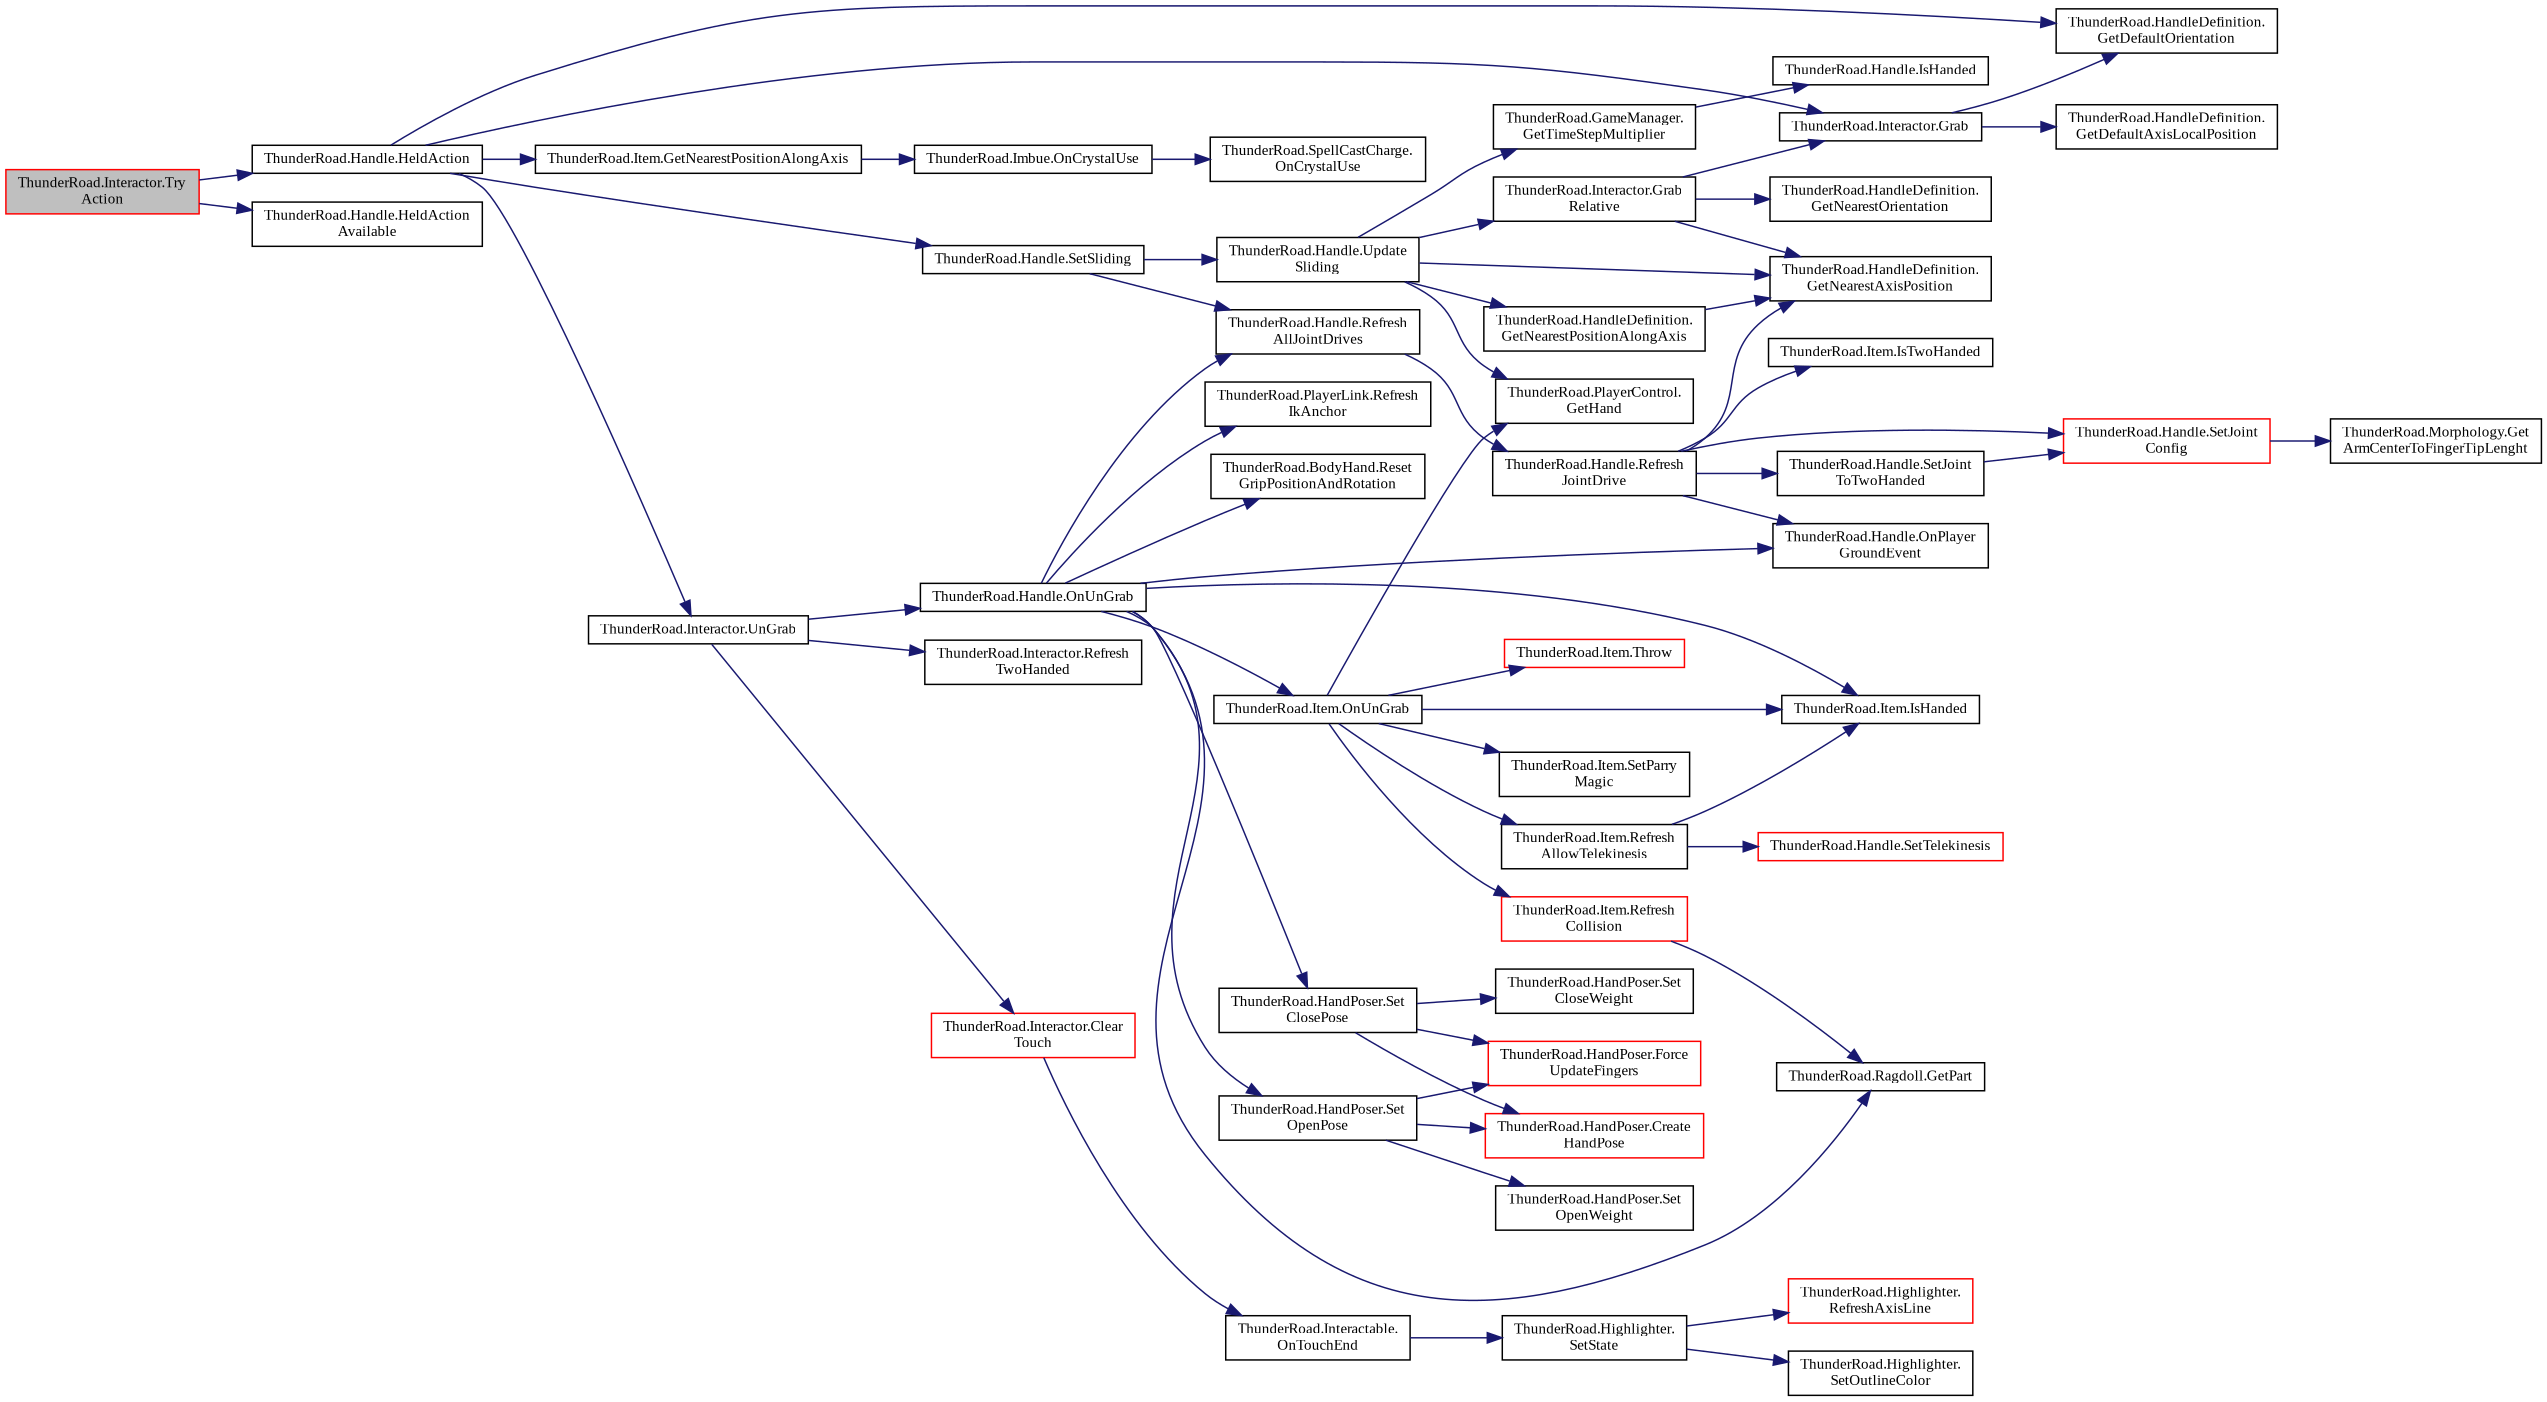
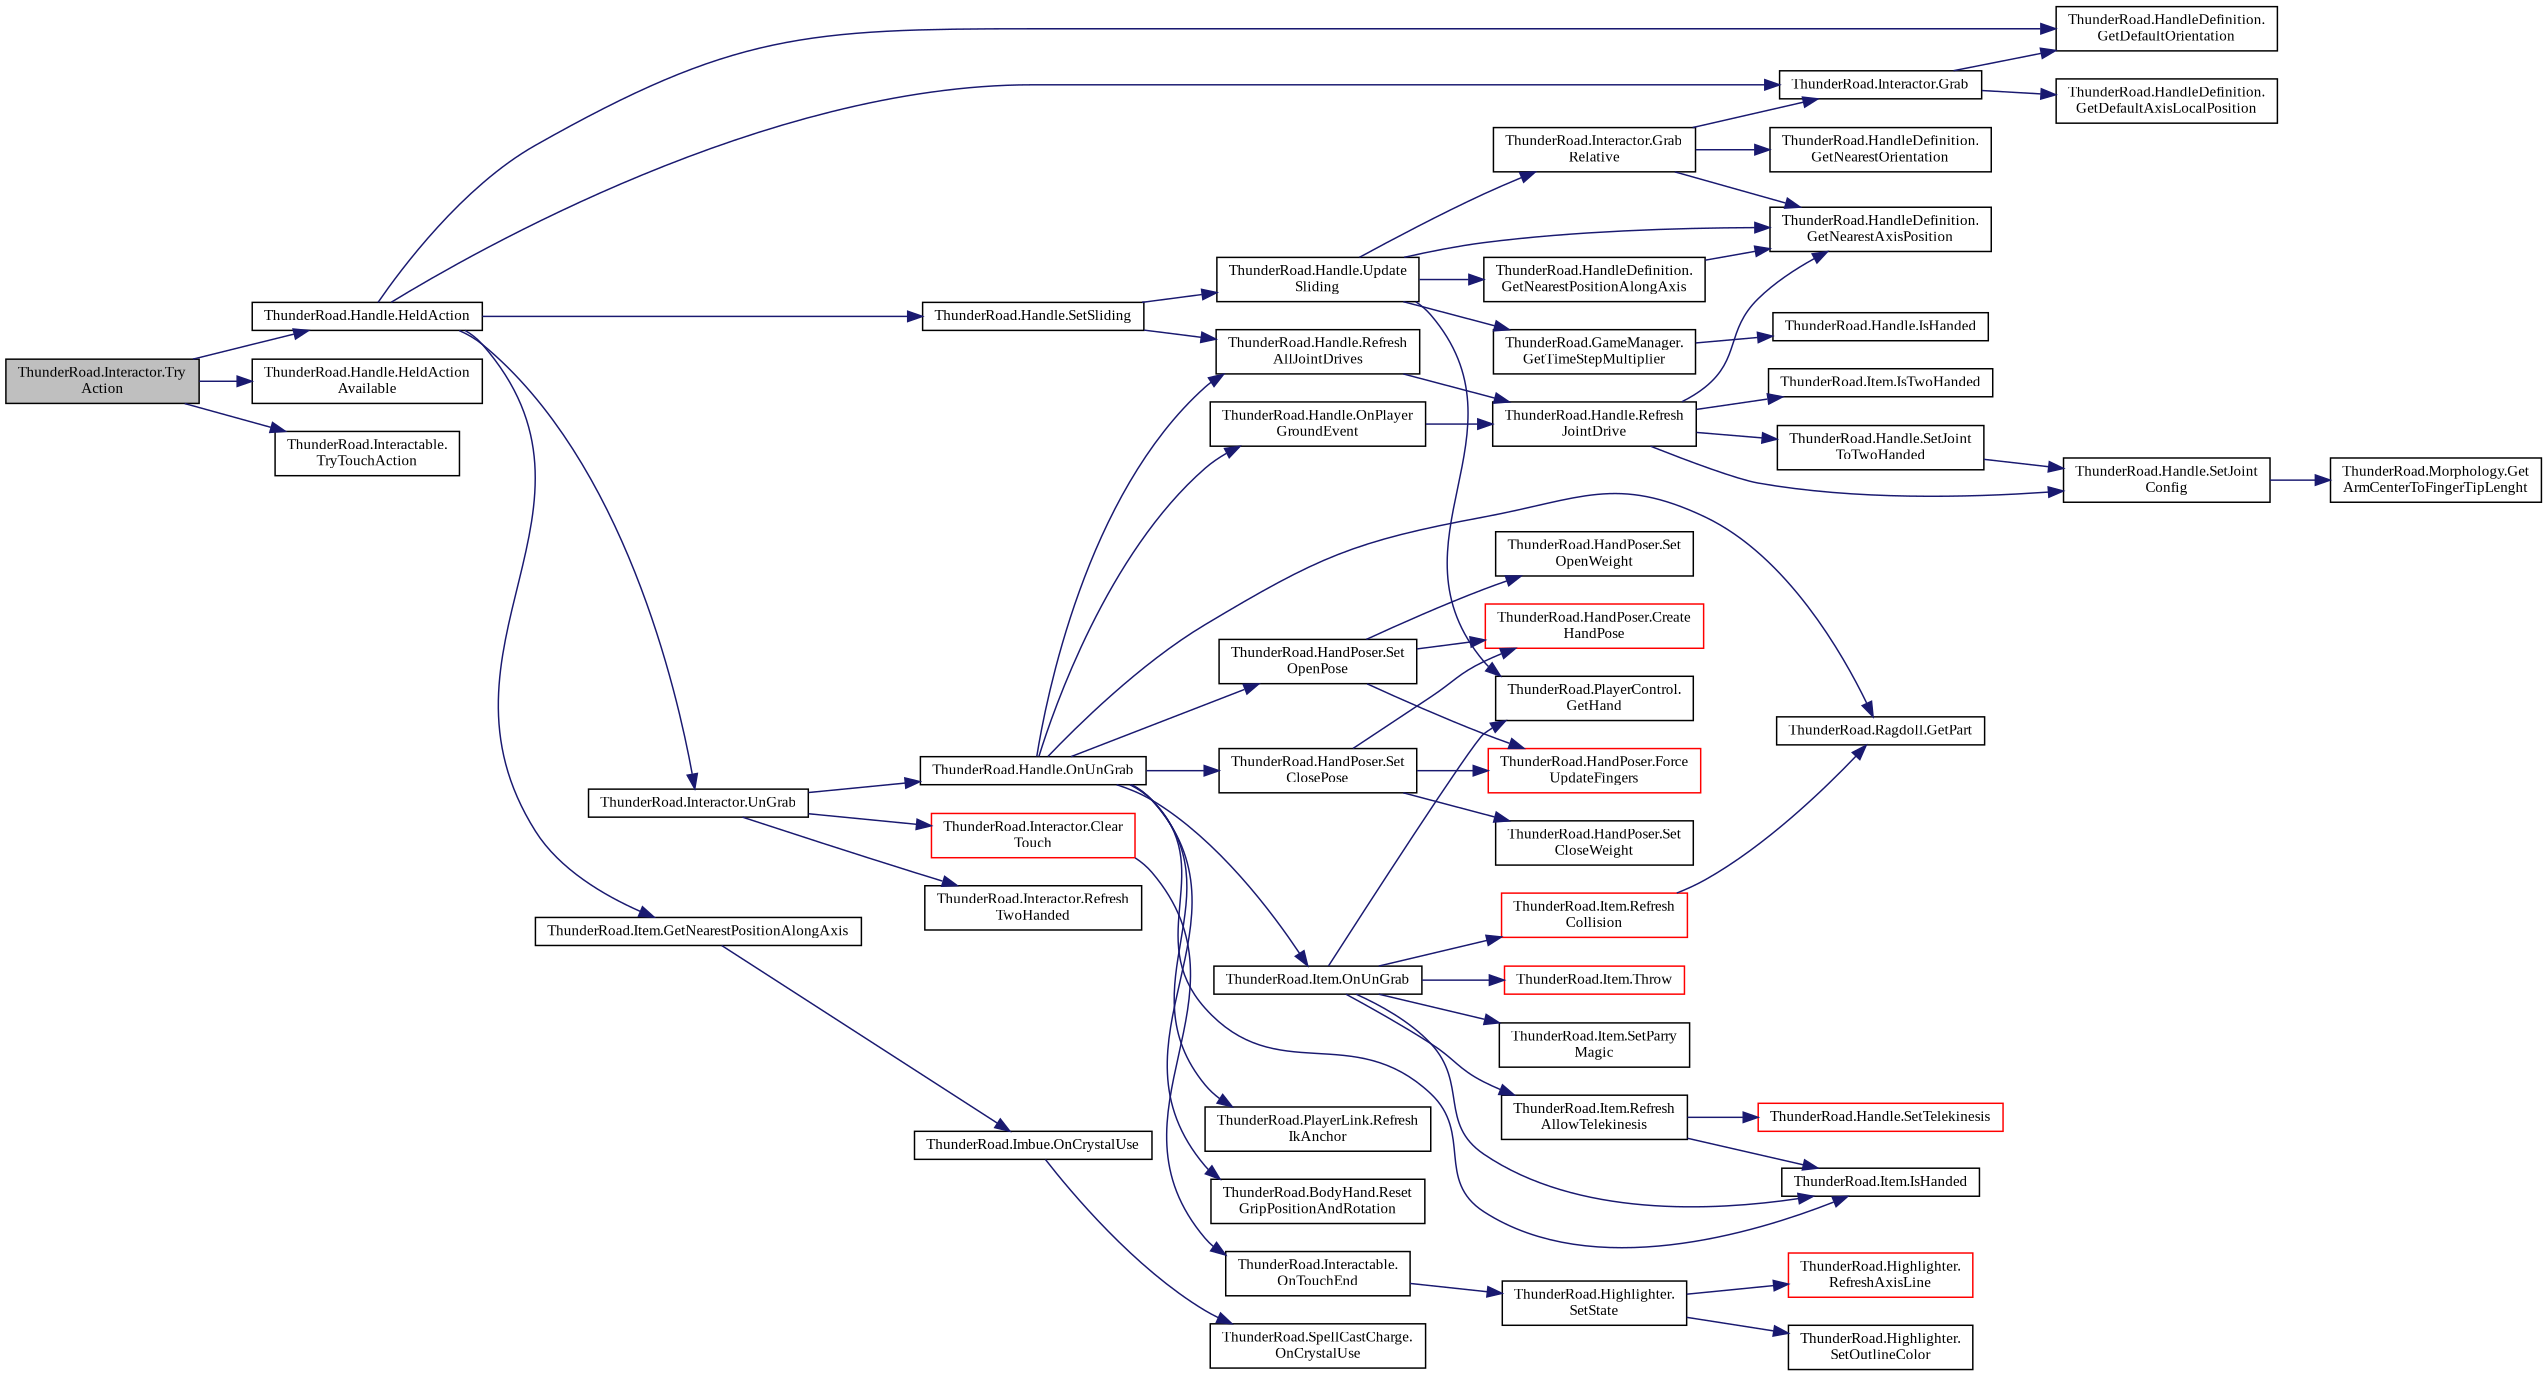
node "ThunderRoad.Interactor.Try Action": color red -> black
node "ThunderRoad.Handle.SetJoint Config": color red -> black
node "ThunderRoad.Interactable. TryTouchAction": added
edge "ThunderRoad.Handle.Refresh JointDrive" -> "ThunderRoad.Handle.OnPlayer GroundEvent": reversed
